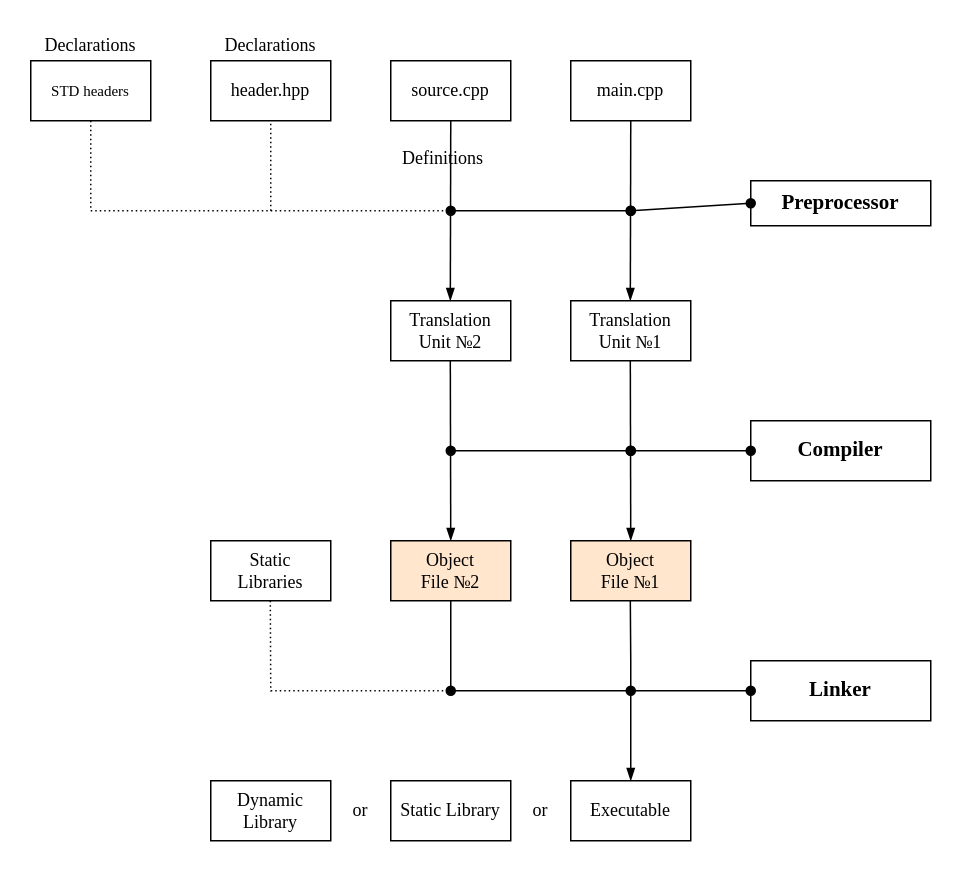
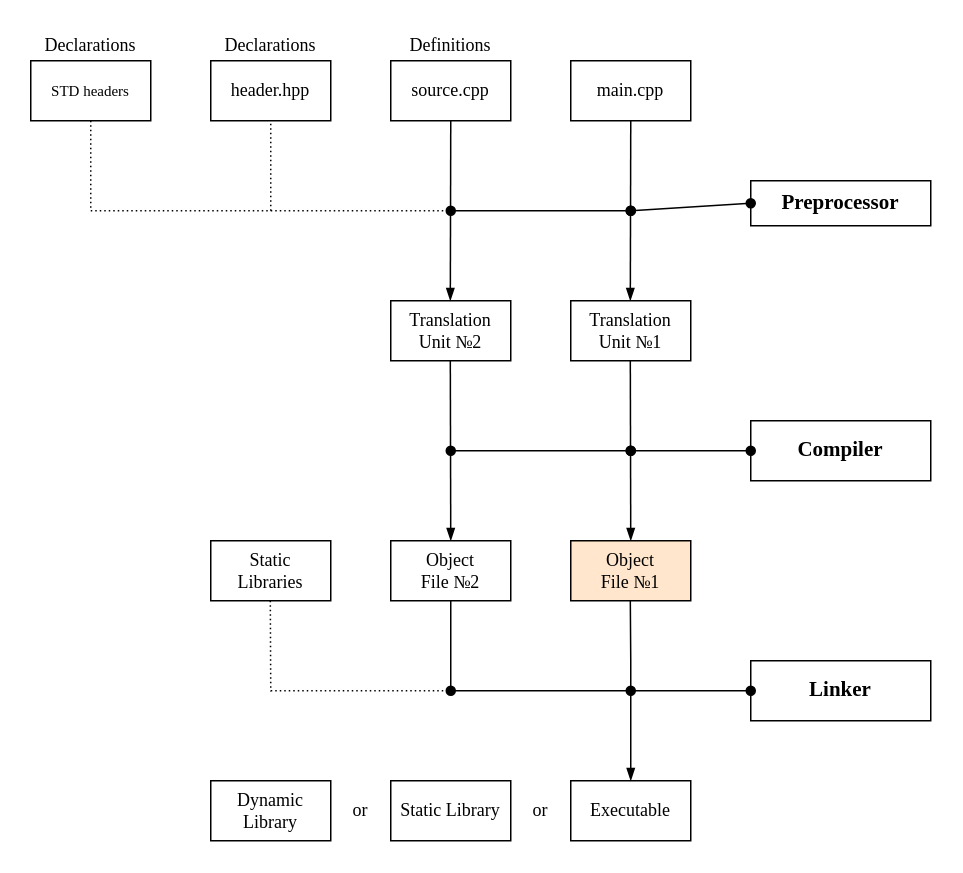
node "Definitions": moved (443, 158) -> (451, 46)
node "Object File №2": fillcolor #ffe6cc -> #ffffff
